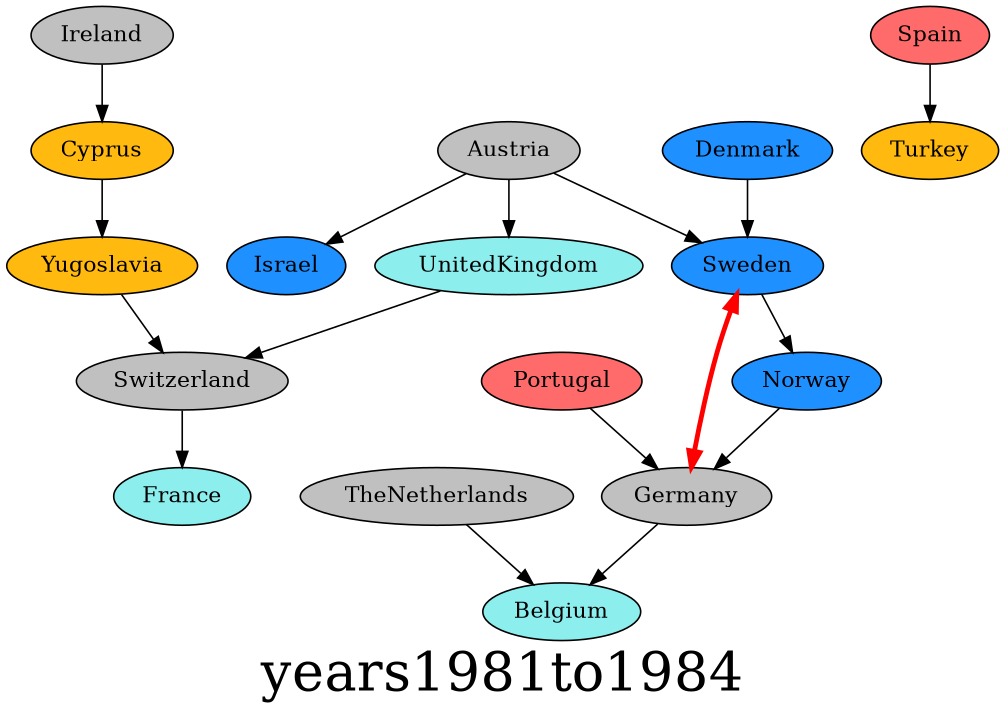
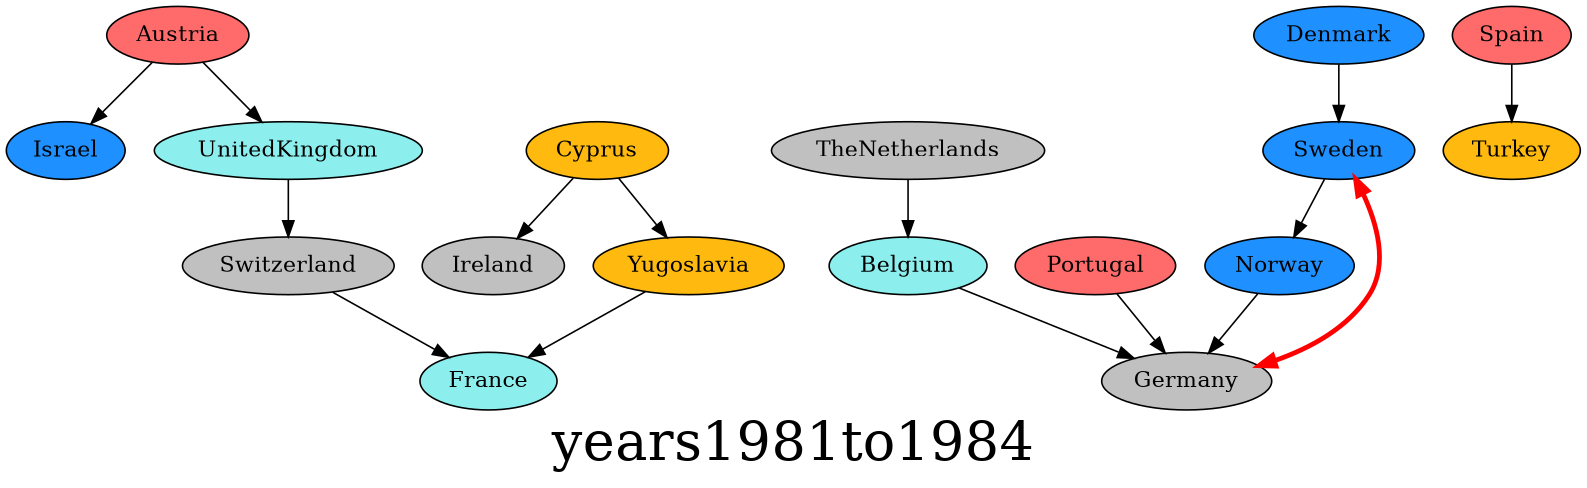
edge "Ireland" -> "Cyprus": reversed
node "Austria": fillcolor gray -> indianred1
edge "Austria" -> "Sweden": removed
edge "Yugoslavia" -> "Switzerland": now "Yugoslavia" -> "France"
edge "Germany" -> "Belgium": reversed
